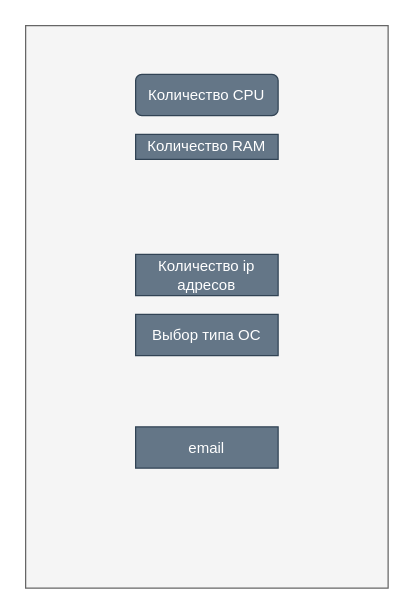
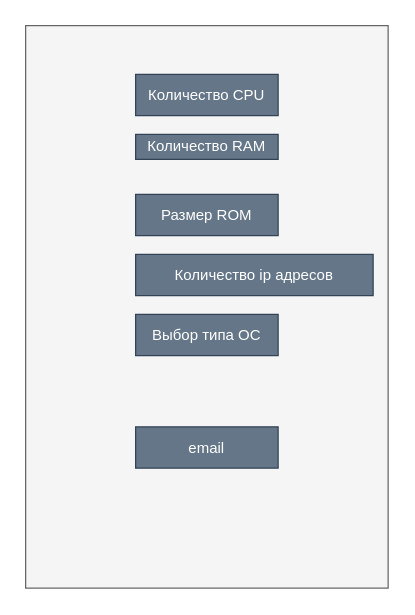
node "Количество CPU": shape rounded rectangle -> rectangle
node "Размер ROM": added
node "Количество ip адресов": size 143x41 -> 238x41
